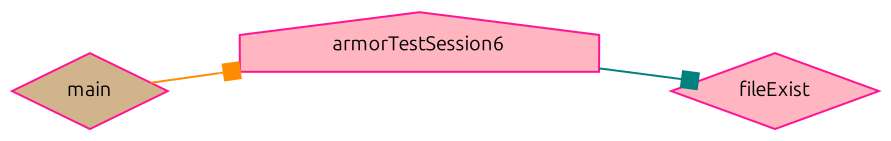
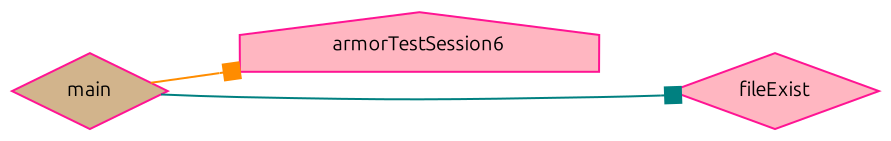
edge "armorTestSession6" -> "fileExist": now "main" -> "fileExist"
